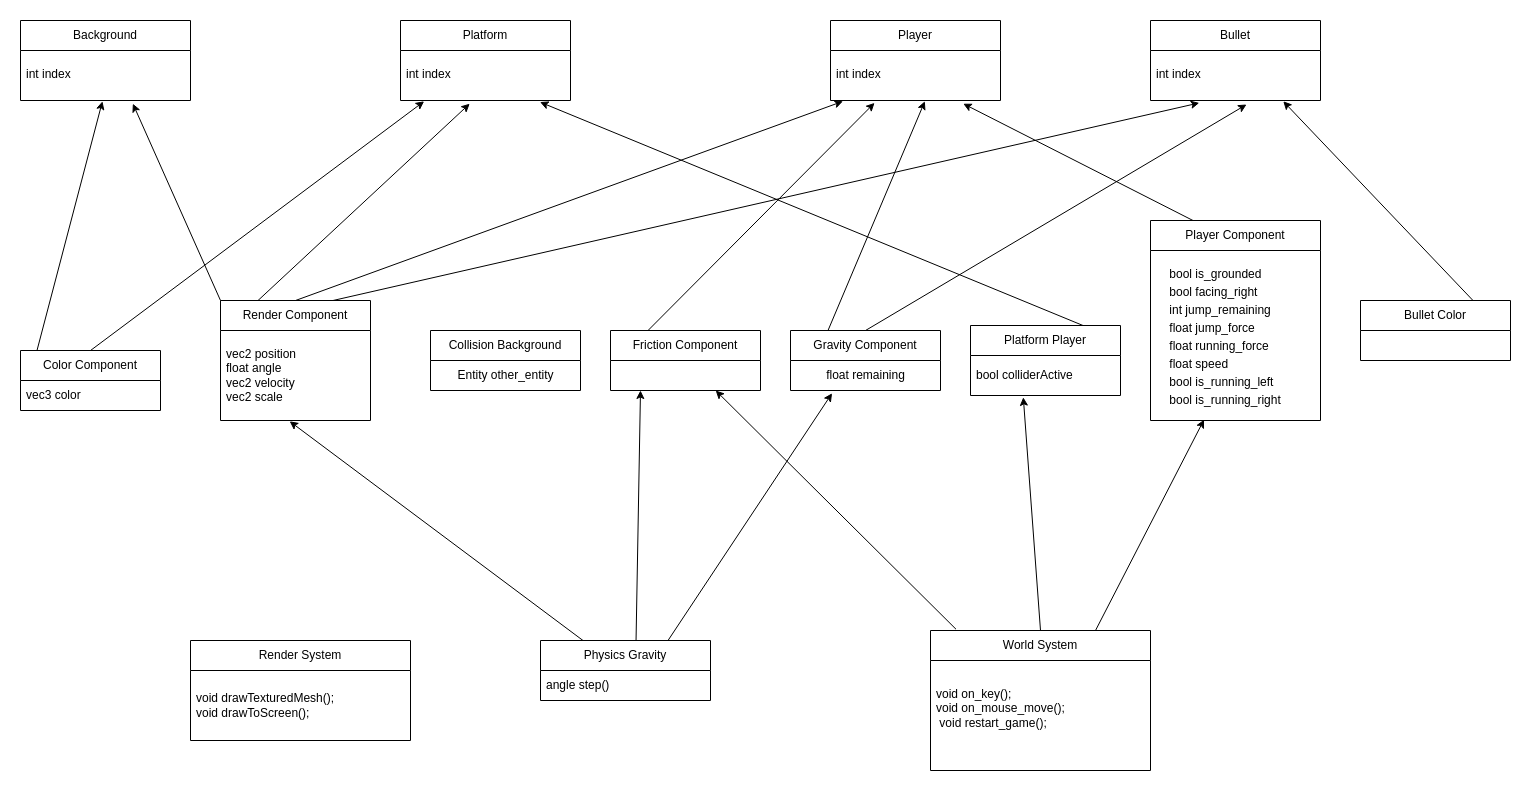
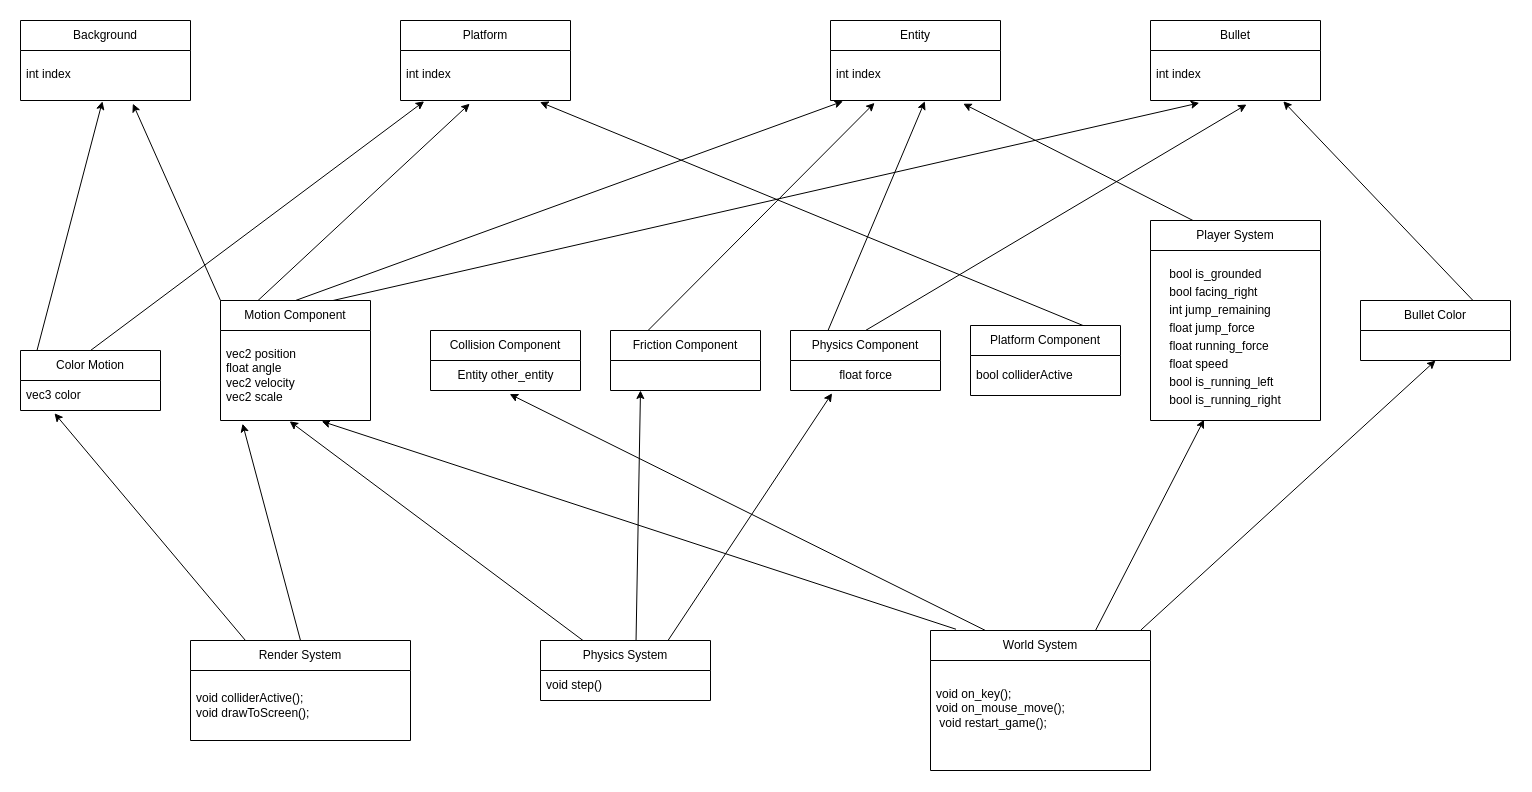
node "Player": label "Player" -> "Entity"
node "Player Component": label "Player Component" -> "Player System"
node "Render Component": label "Render Component" -> "Motion Component"
node "Platform Player": label "Platform Player" -> "Platform Component"
node "Collision Background": label "Collision Background" -> "Collision Component"
node "Gravity Component": label "Gravity Component" -> "Physics Component"
node "Color Component": label "Color Component" -> "Color Motion"
node "float remaining": label "float remaining" -> "float force"
edge "World System" -> "Friction Component": now "World System" -> "vec2 position float angle vec2 velocity vec2 scale"
edge "World System" -> "Bullet Color": added
edge "World System" -> "Entity other_entity": added
edge "World System" -> "bool colliderActive": removed
edge "Render System" -> "vec3 color": added
edge "Render System" -> "vec2 position float angle vec2 velocity vec2 scale": added
node "Physics Gravity": label "Physics Gravity" -> "Physics System"
node "angle step()": label "angle step()" -> "void step()"
node "void drawTexturedMesh(); void drawToScreen();": label "void drawTexturedMesh(); void drawToScreen();" -> "void colliderActive(); void drawToScreen();"
